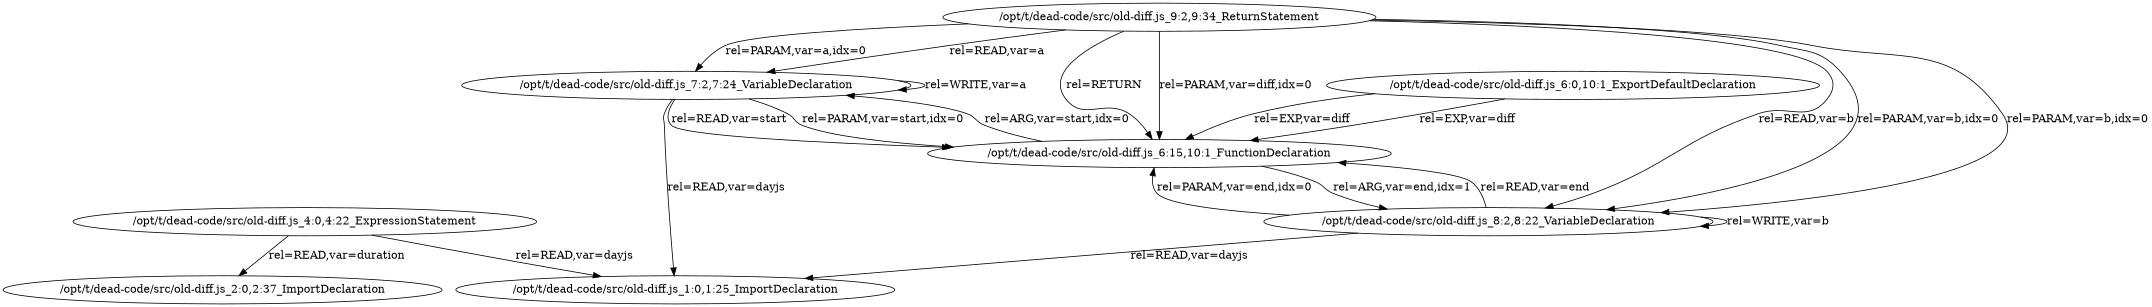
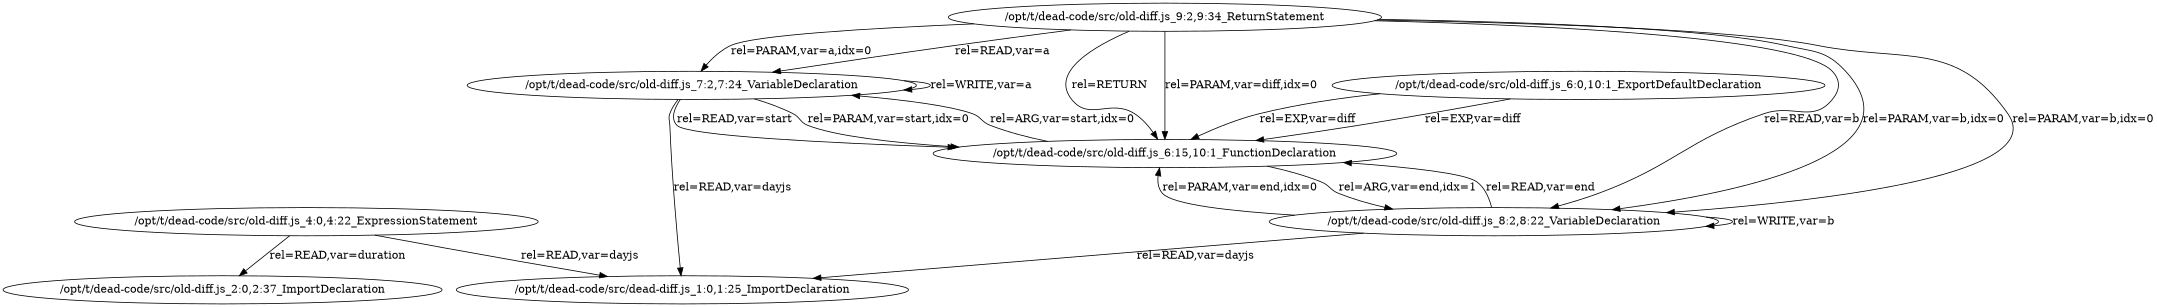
node "/opt/t/dead-code/src/old-diff.js_1:0,1:25_ImportDeclaration": label "/opt/t/dead-code/src/old-diff.js_1:0,1:25_ImportDeclaration" -> "/opt/t/dead-code/src/dead-diff.js_1:0,1:25_ImportDeclaration"
